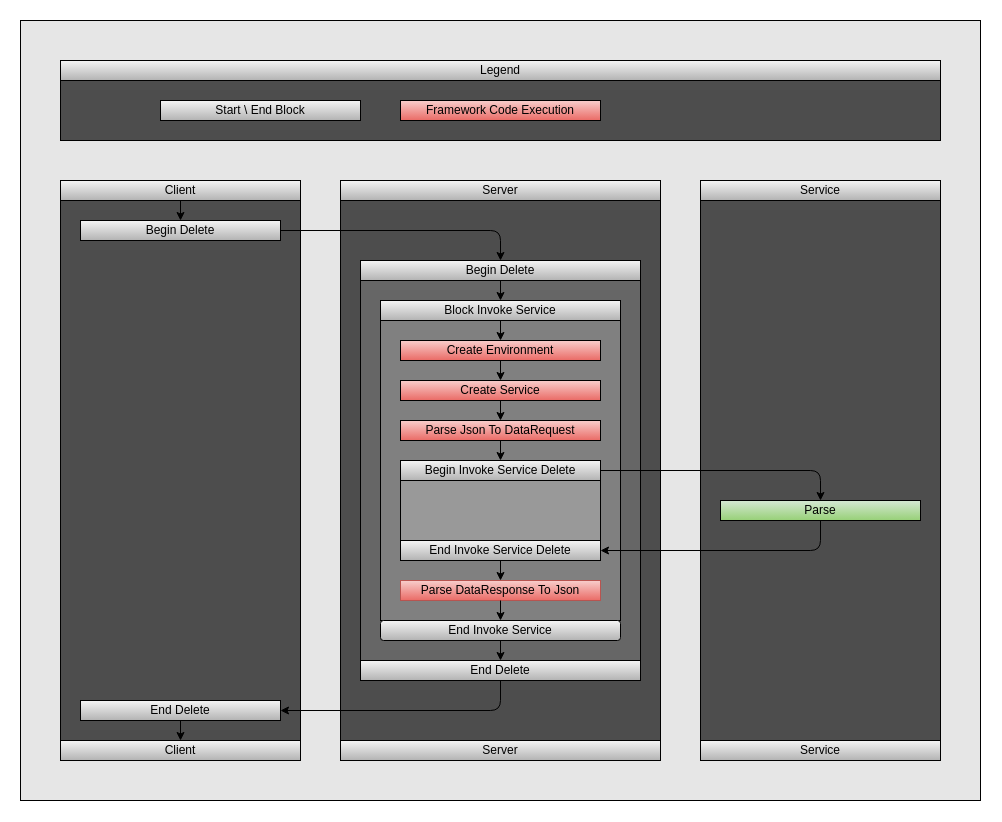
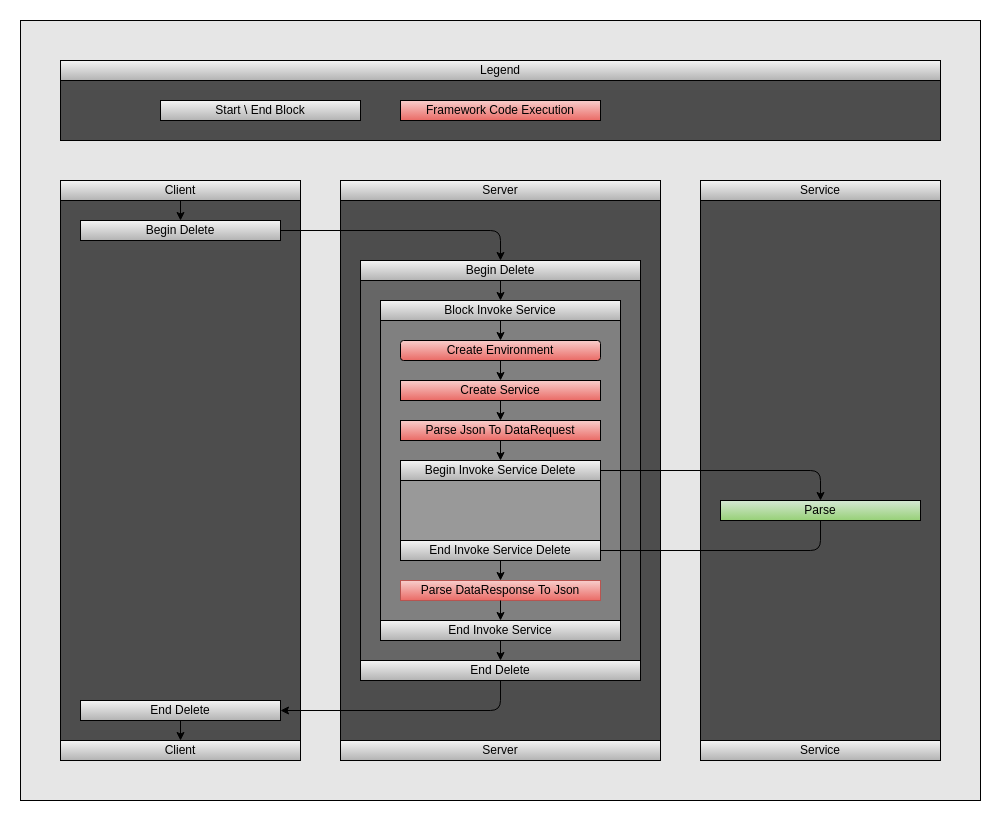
node "Create Environment": shape rectangle -> rounded rectangle
edge "Parse" -> "End Invoke Service Delete": arrowhead classic -> none
node "End Invoke Service": shape rounded rectangle -> rectangle
